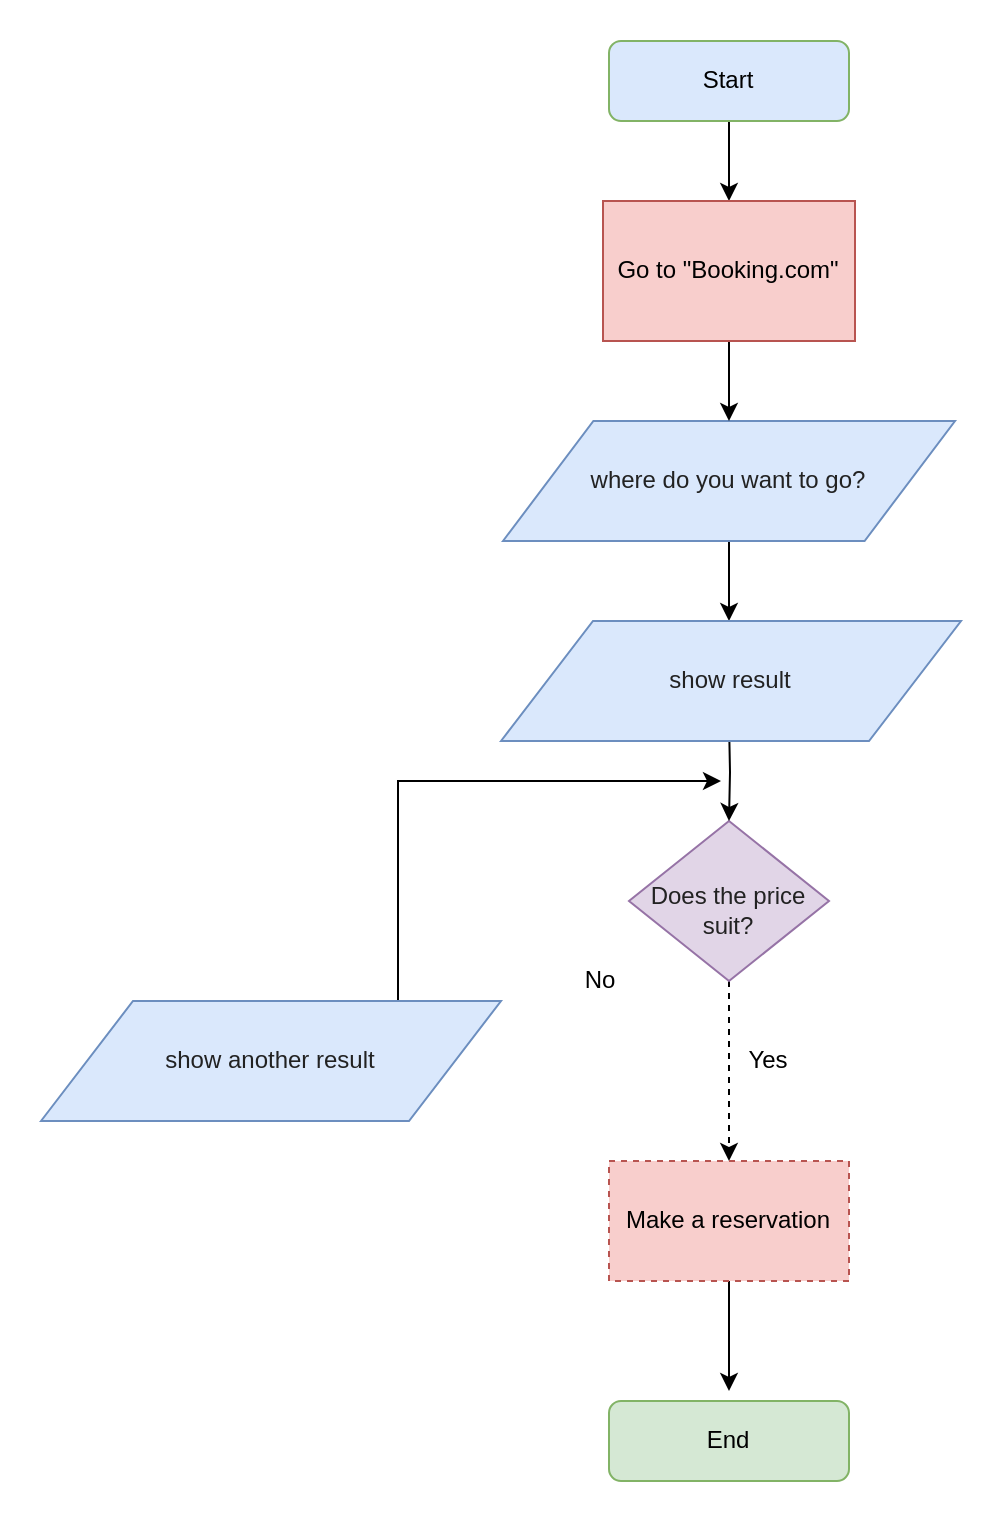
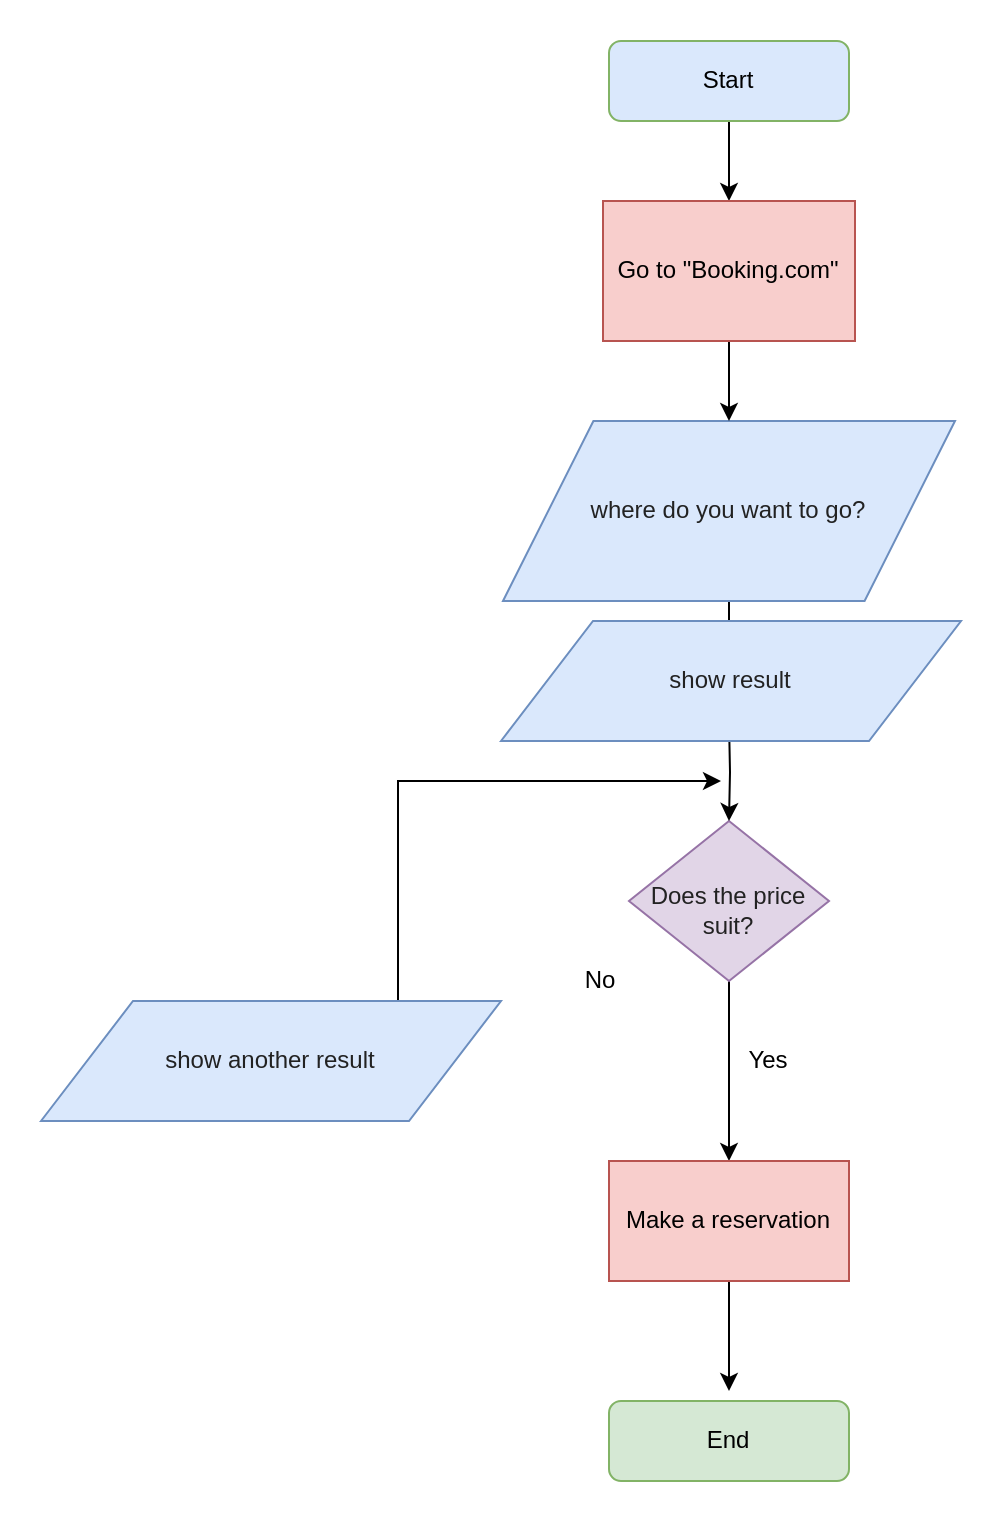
node "where do you want to go?": size 452x120 -> 452x180
edge "Does the price suit?" -> "Make a reservation": style dashed -> solid
node "Make a reservation": style dashed -> solid
